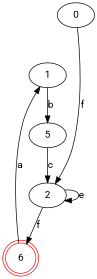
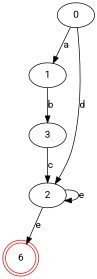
edge "0" -> "2": label "f" -> "d"
node "5": label "5" -> "3"
edge "6" -> "1": now "0" -> "1"
edge "2" -> "6": label "f" -> "e"
